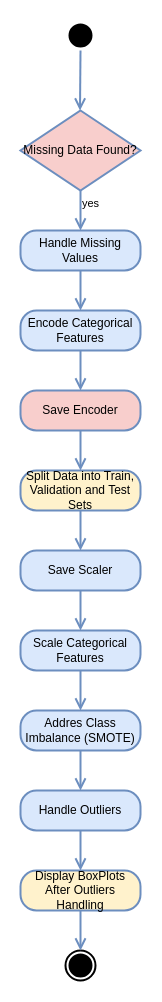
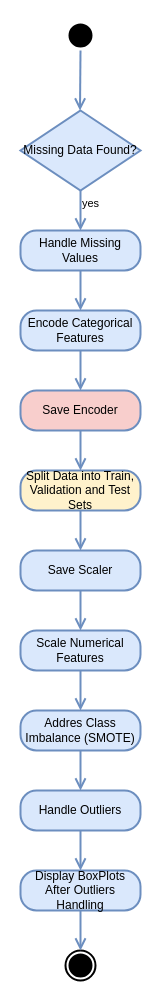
node "Missing Data Found?": fillcolor #f8cecc -> #dae8fc
node "Scale Categorical Features": label "Scale Categorical Features" -> "Scale Numerical Features"
node "Display BoxPlots After Outliers Handling": fillcolor #fff2cc -> #dae8fc
